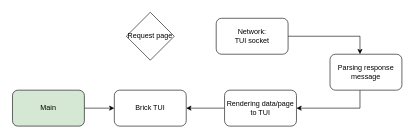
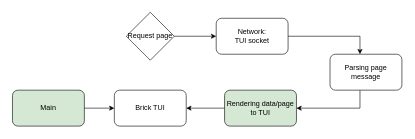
edge "Request page" -> "Network: TUI socket": added
node "Parsing response message": label "Parsing response message" -> "Parsing page message"
node "Rendering data/page to TUI": fillcolor #ffffff -> #d5e8d4
